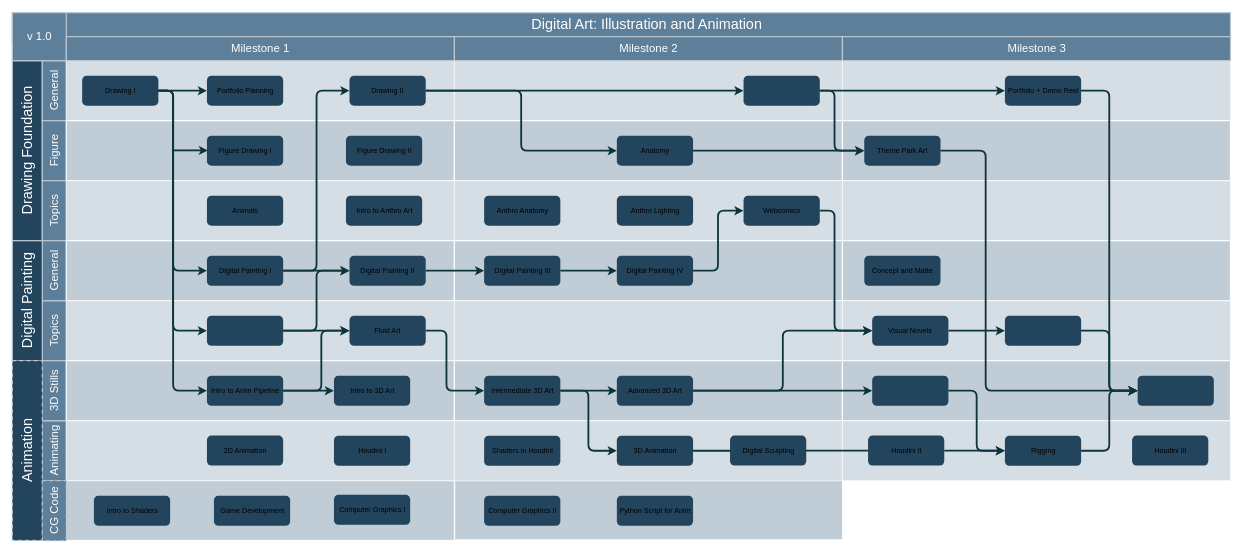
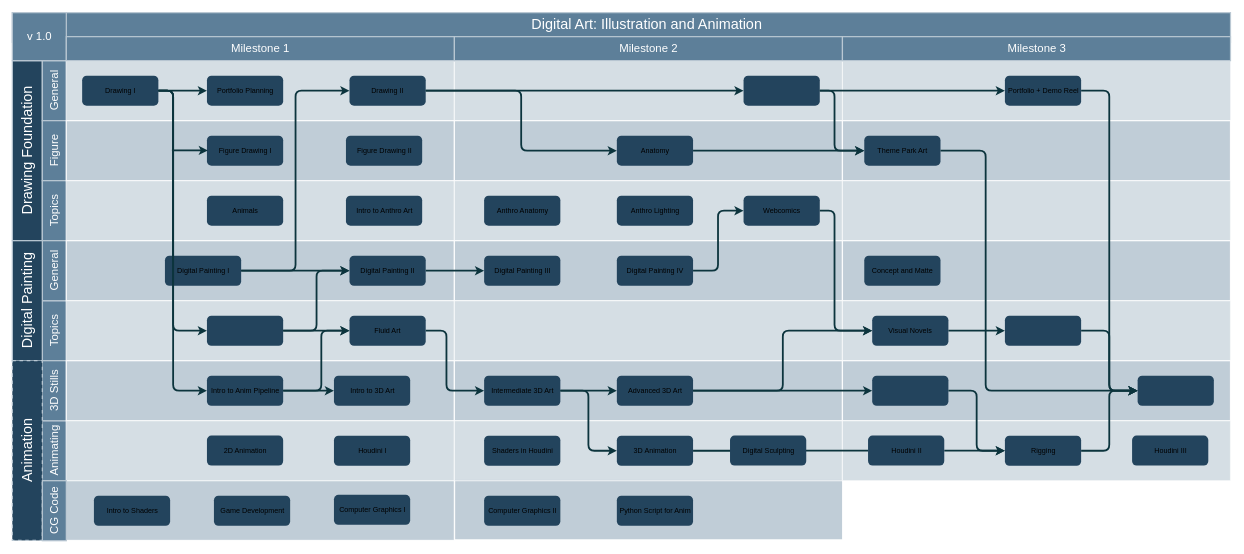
node "Digital Painting I": moved (245, 271) -> (203, 271)
edge "Digital Painting III" -> "Digital Painting IV": removed
node "CG Code": style dashed -> solid
